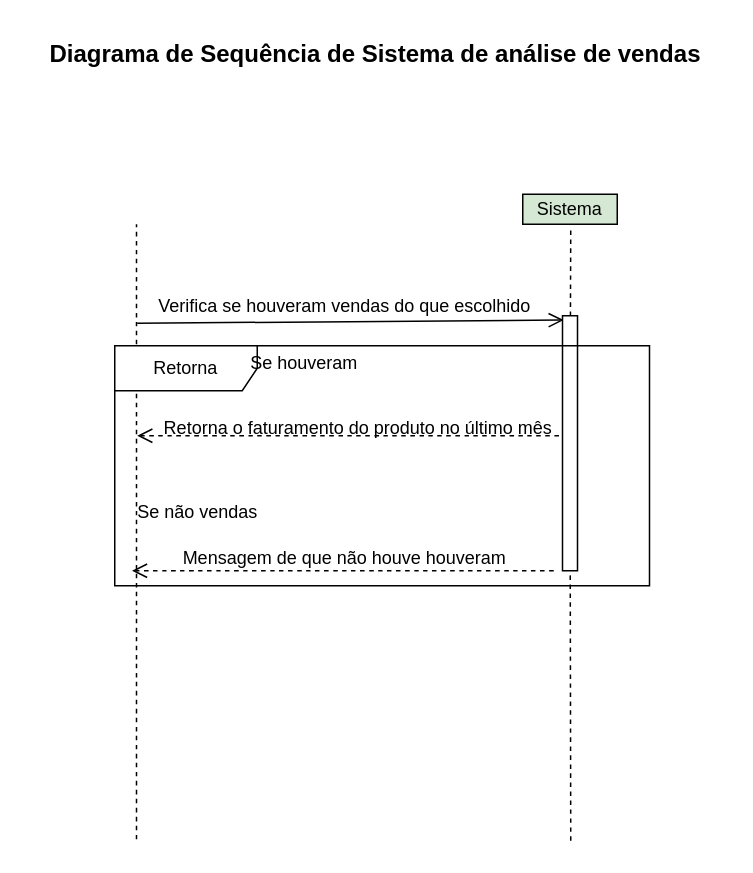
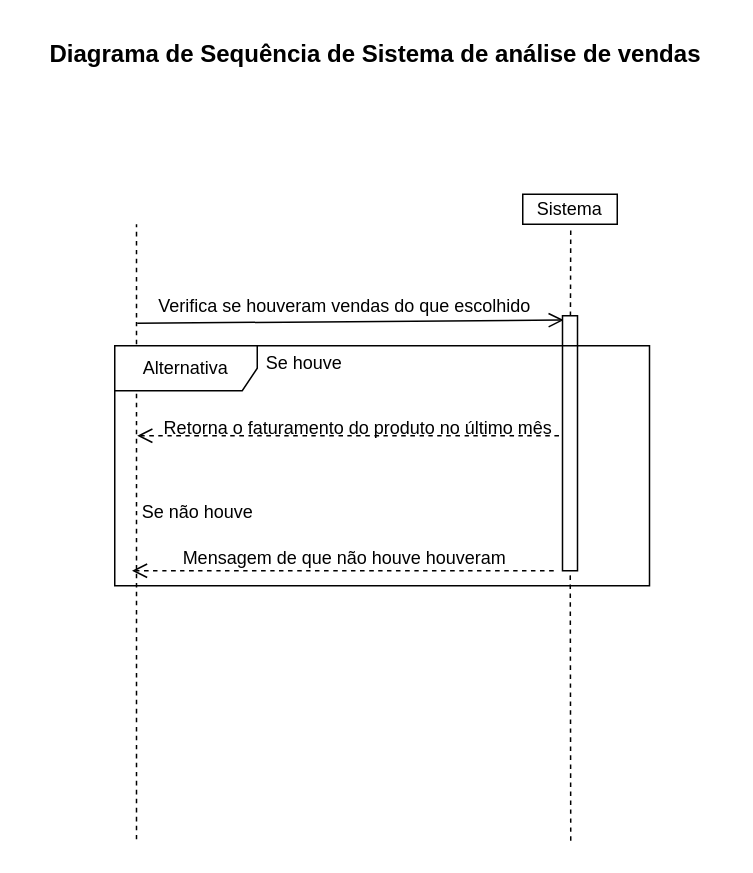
node "Sistema": fillcolor #d5e8d4 -> #ffffff
node "Se houveram": label "Se houveram" -> "Se houve"
node "Retorna": label "Retorna" -> "Alternativa"
node "Se não vendas": label "Se não vendas" -> "Se não houve"
